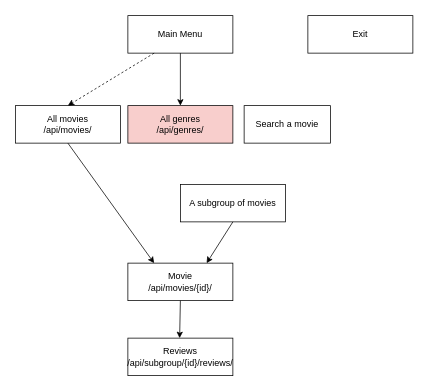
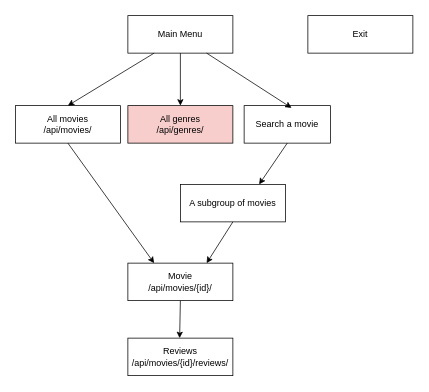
edge "Main Menu" -> "All movies /api/movies/": style dashed -> solid
edge "Main Menu" -> "Search a movie": added
edge "Search a movie" -> "A subgroup of movies": added
node "Reviews /api/subgroup/{id}/reviews/": label "Reviews /api/subgroup/{id}/reviews/" -> "Reviews /api/movies/{id}/reviews/"
